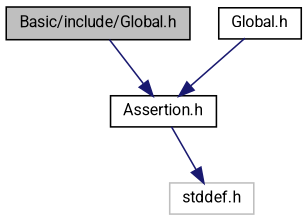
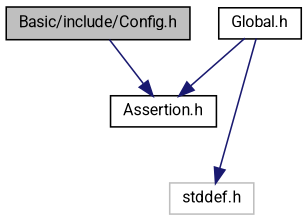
node "Basic/include/Global.h": label "Basic/include/Global.h" -> "Basic/include/Config.h"
edge "Assertion.h" -> "stddef.h": now "Global.h" -> "stddef.h"
